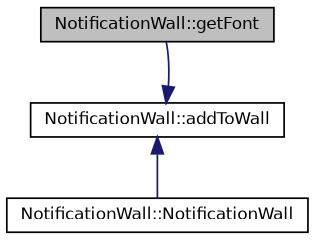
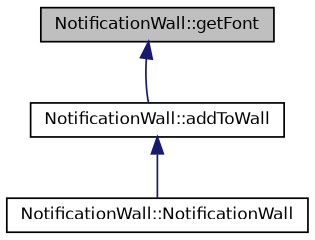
edge "NotificationWall::getFont" -> "NotificationWall::addToWall": reversed
